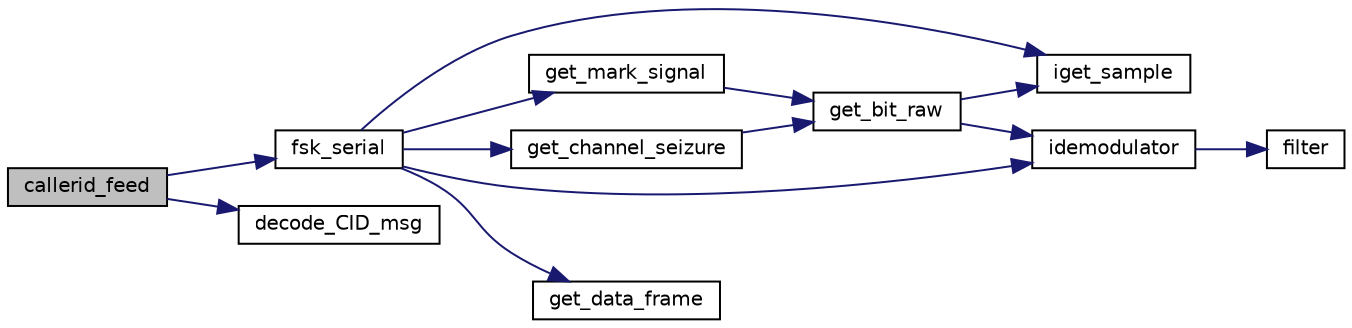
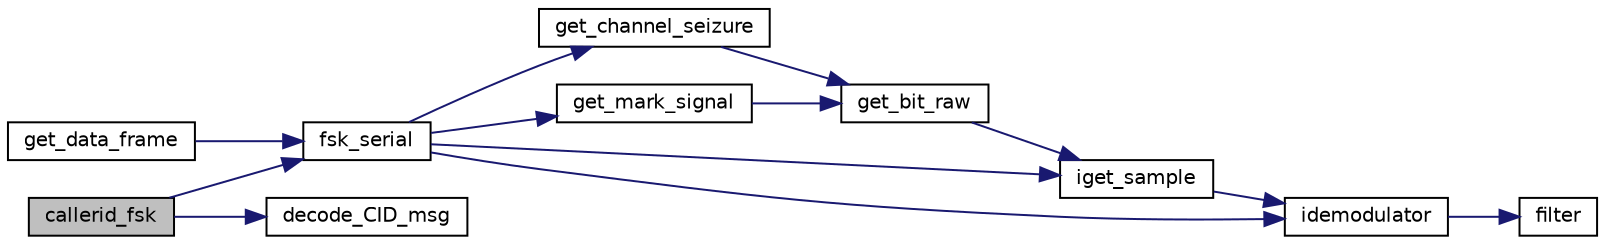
edge "get_bit_raw" -> "idemodulator": now "iget_sample" -> "idemodulator"
node "callerid_feed": label "callerid_feed" -> "callerid_fsk"
edge "fsk_serial" -> "get_data_frame": reversed
